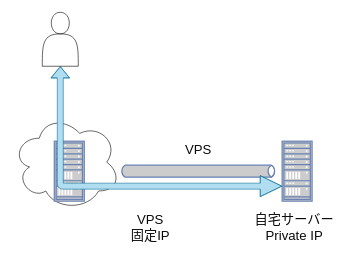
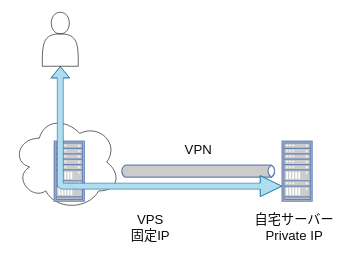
node "VPS": label "VPS" -> "VPN"
